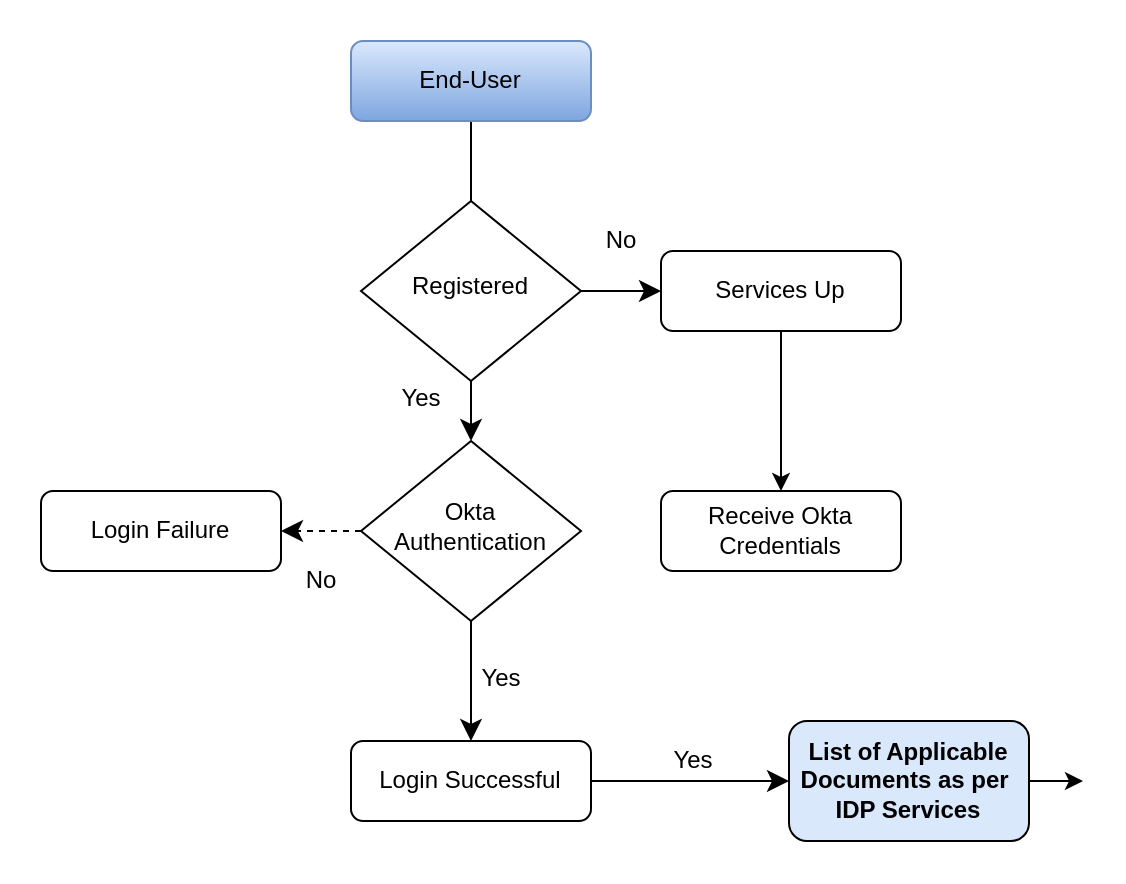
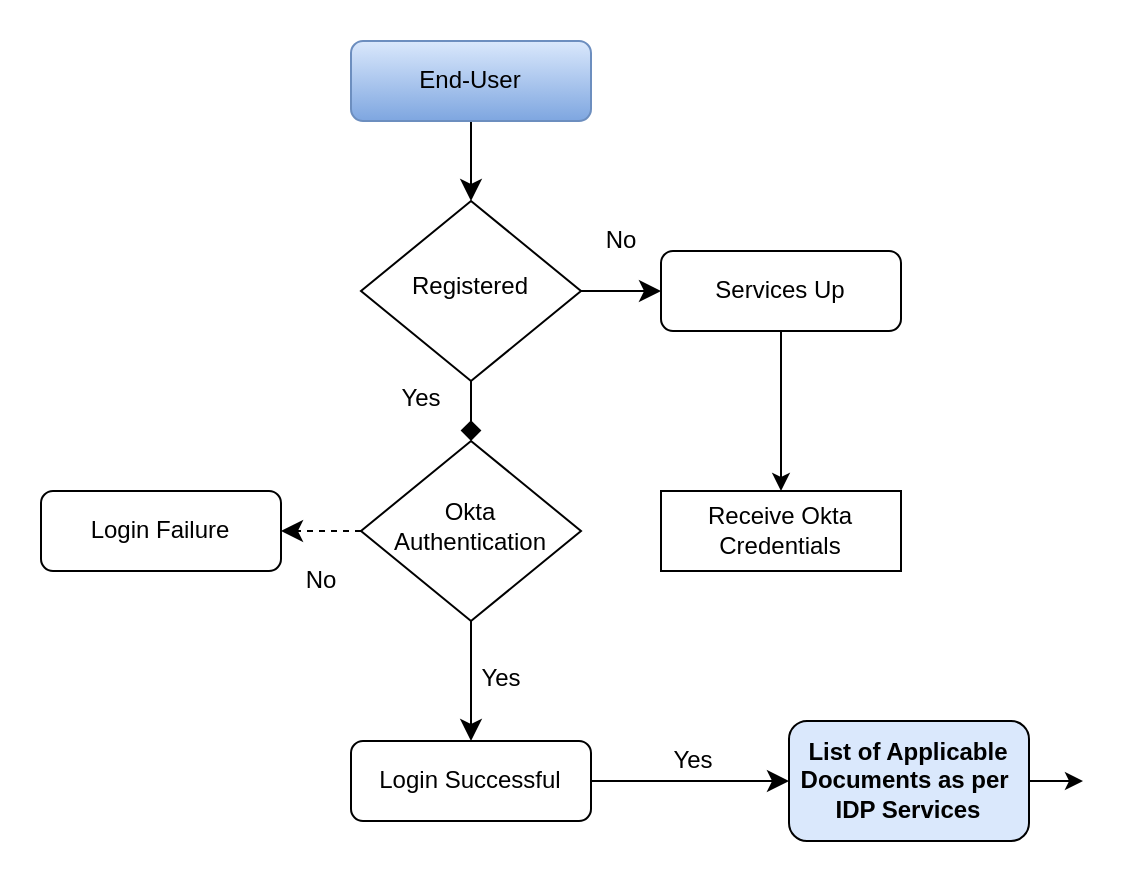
edge "End-User" -- "Registered": arrowhead none -> classic
edge "Registered" -> "Okta Authentication": arrowhead classic -> diamond
node "Receive Okta Credentials": shape rounded rectangle -> rectangle
